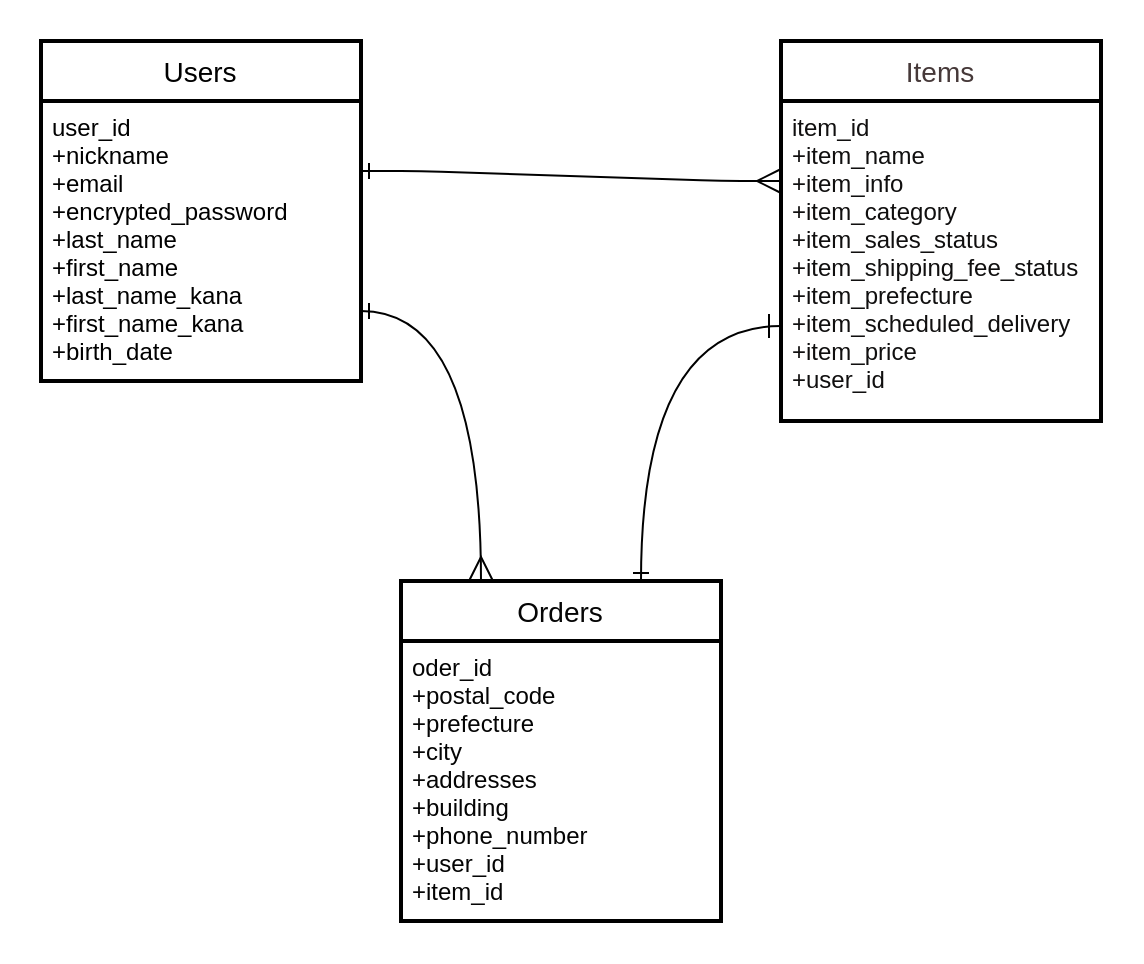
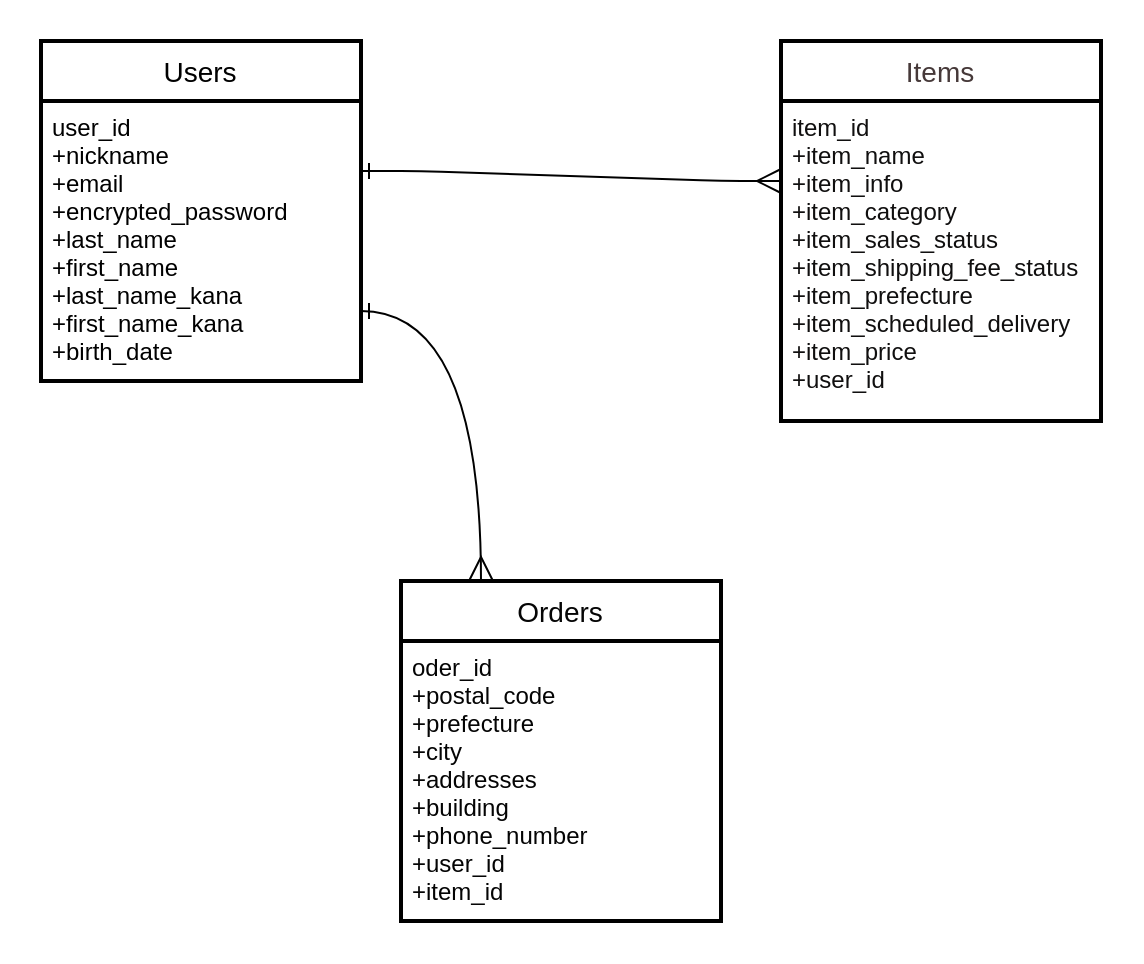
edge "Items" -- "Orders": removed
